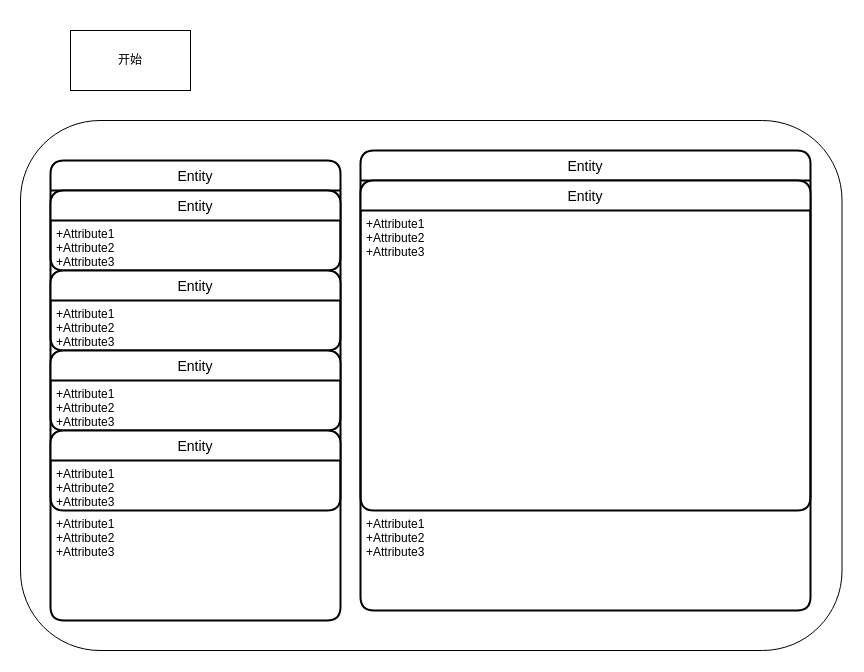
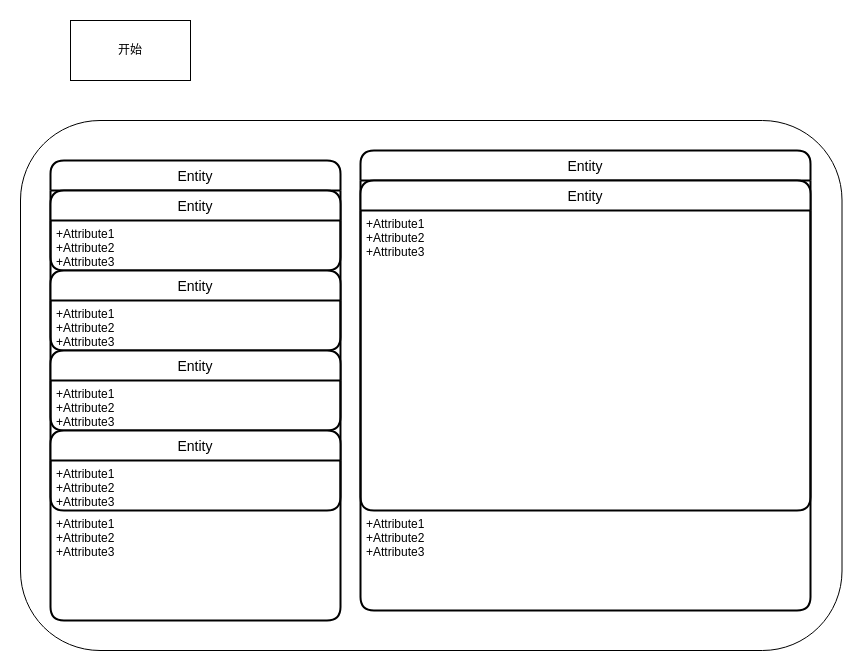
node "开始": moved (131, 61) -> (131, 51)
